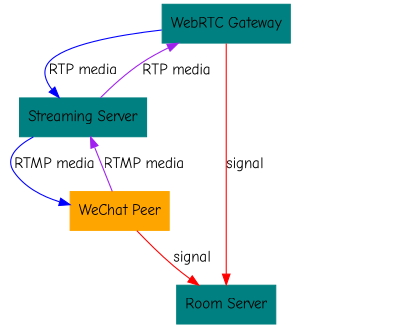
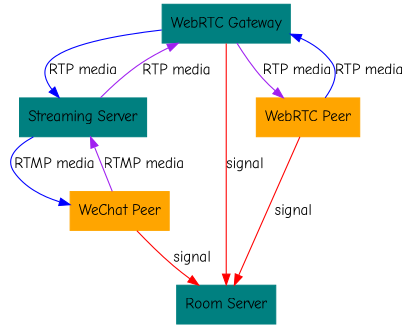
node "WebRTC Peer": added
